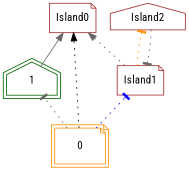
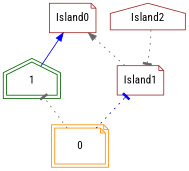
edge "Island1" -> "Island2": removed
edge "1" -> "Island0": color gray40 -> blue
edge "0" -> "Island0": removed
